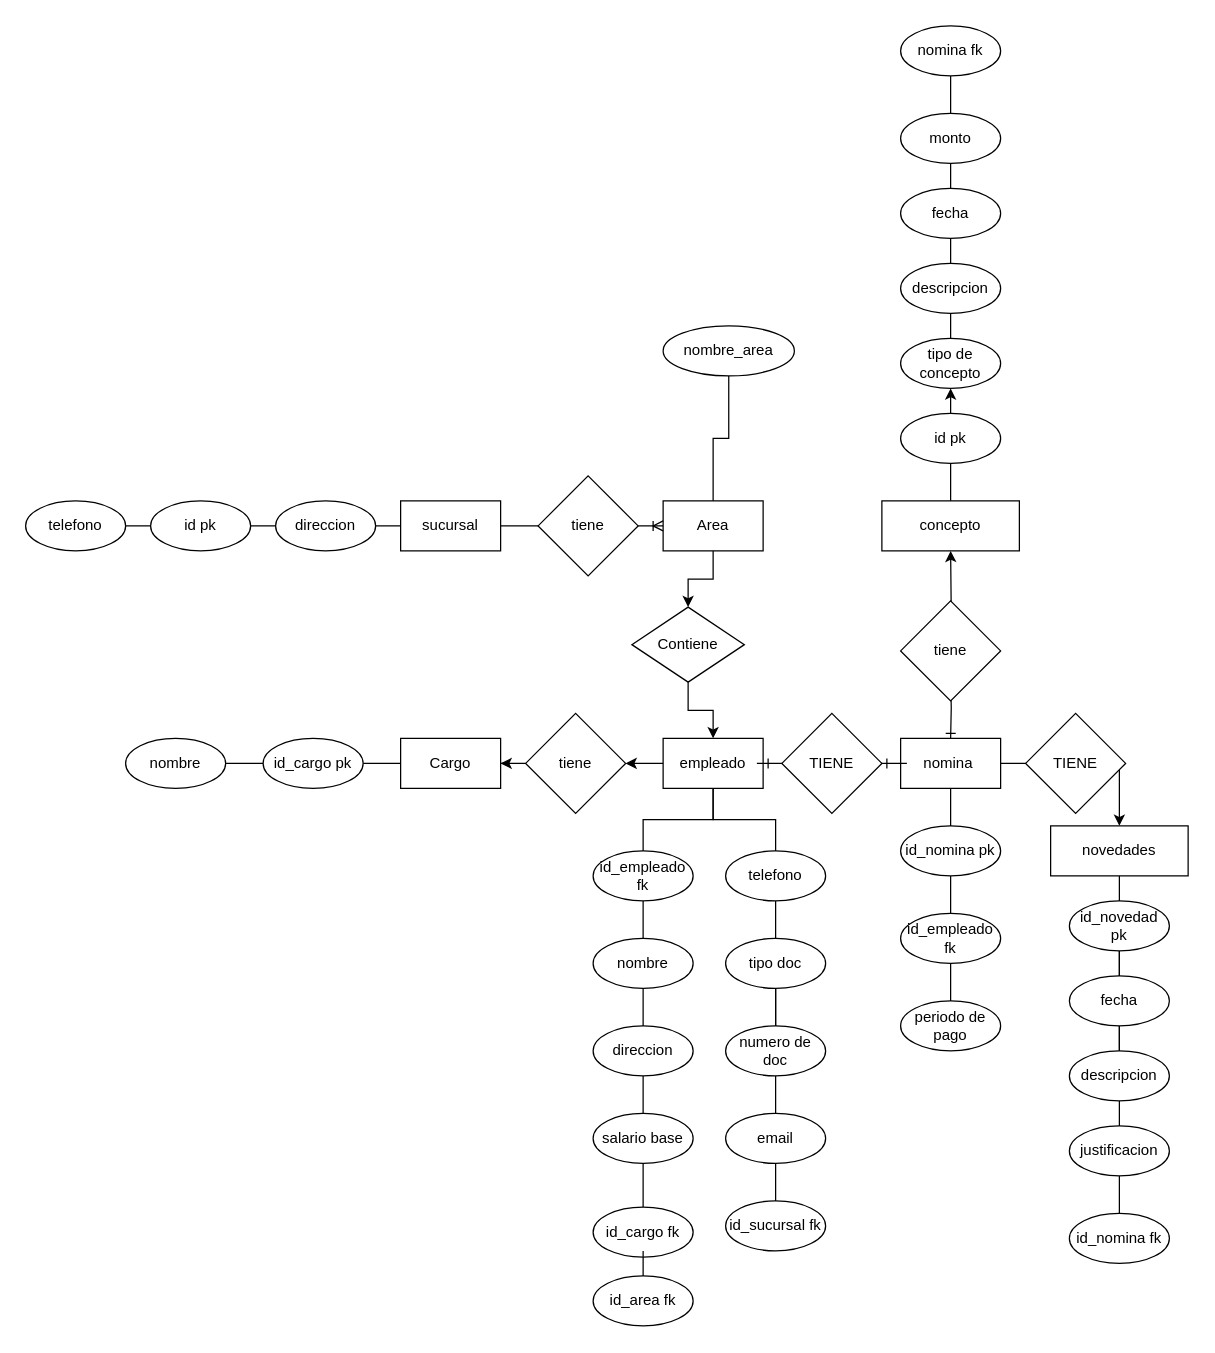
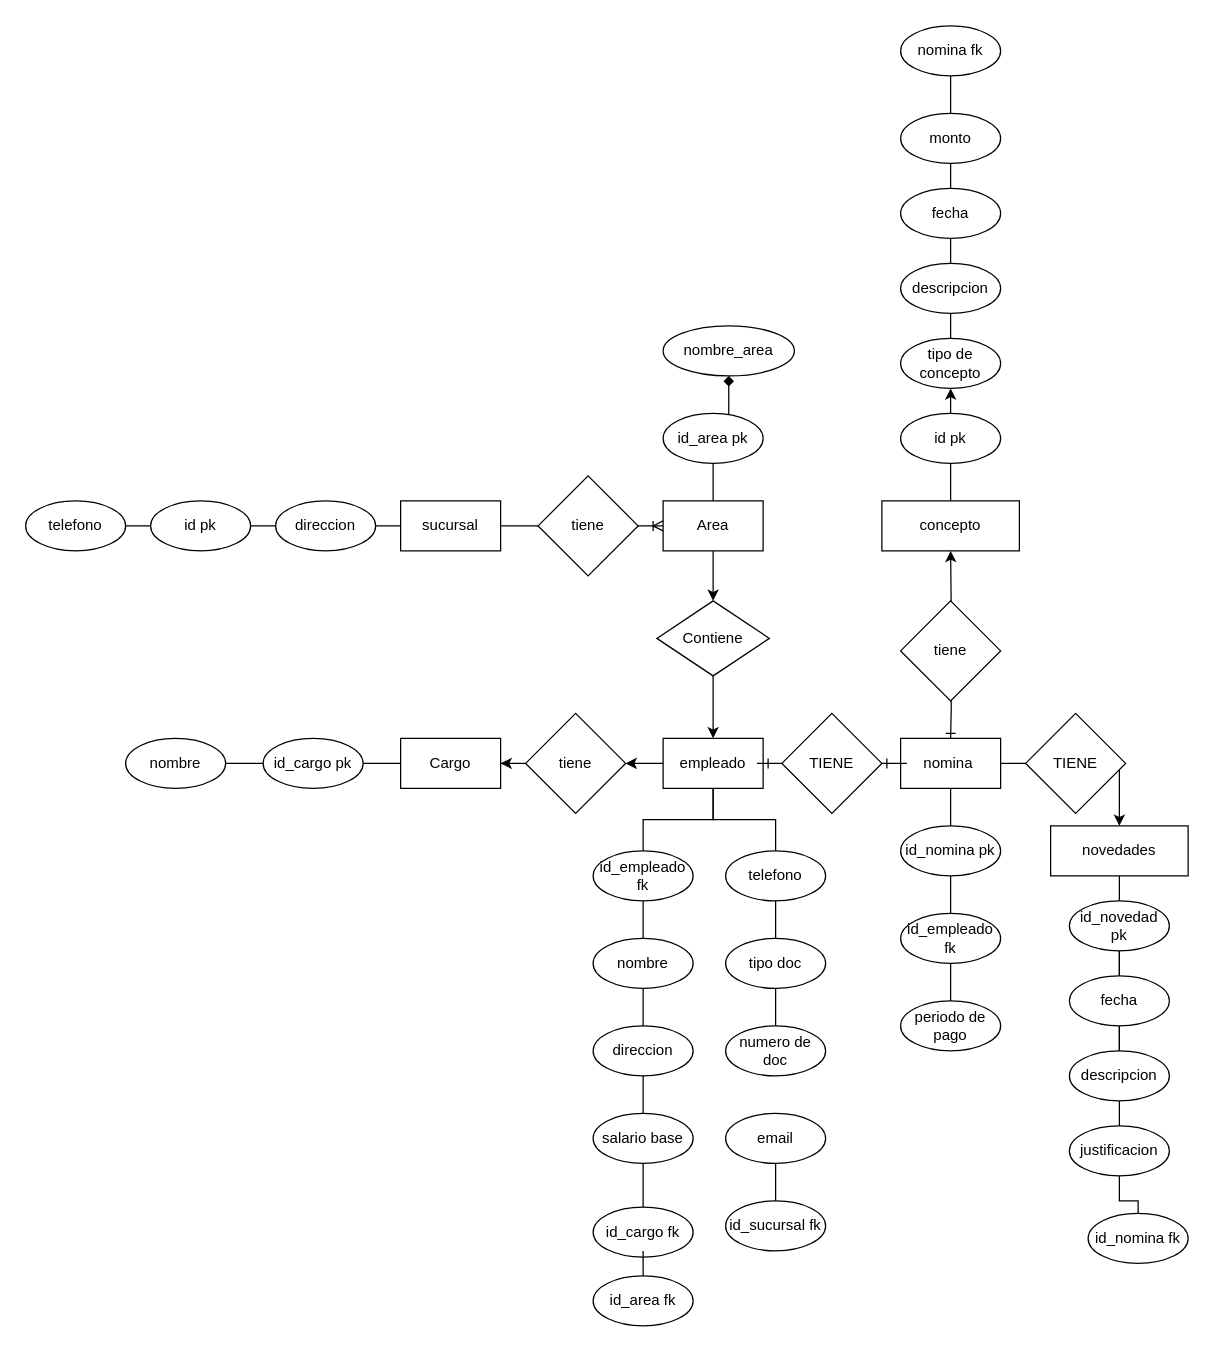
edge "nombre_area" -- "Area": arrowhead none -> diamond
node "id_area pk": added
node "Contiene": moved (688, 644) -> (713, 638)
edge "tipo doc" -- "email": removed
node "id_nomina fk": moved (1119, 1238) -> (1138, 1238)
